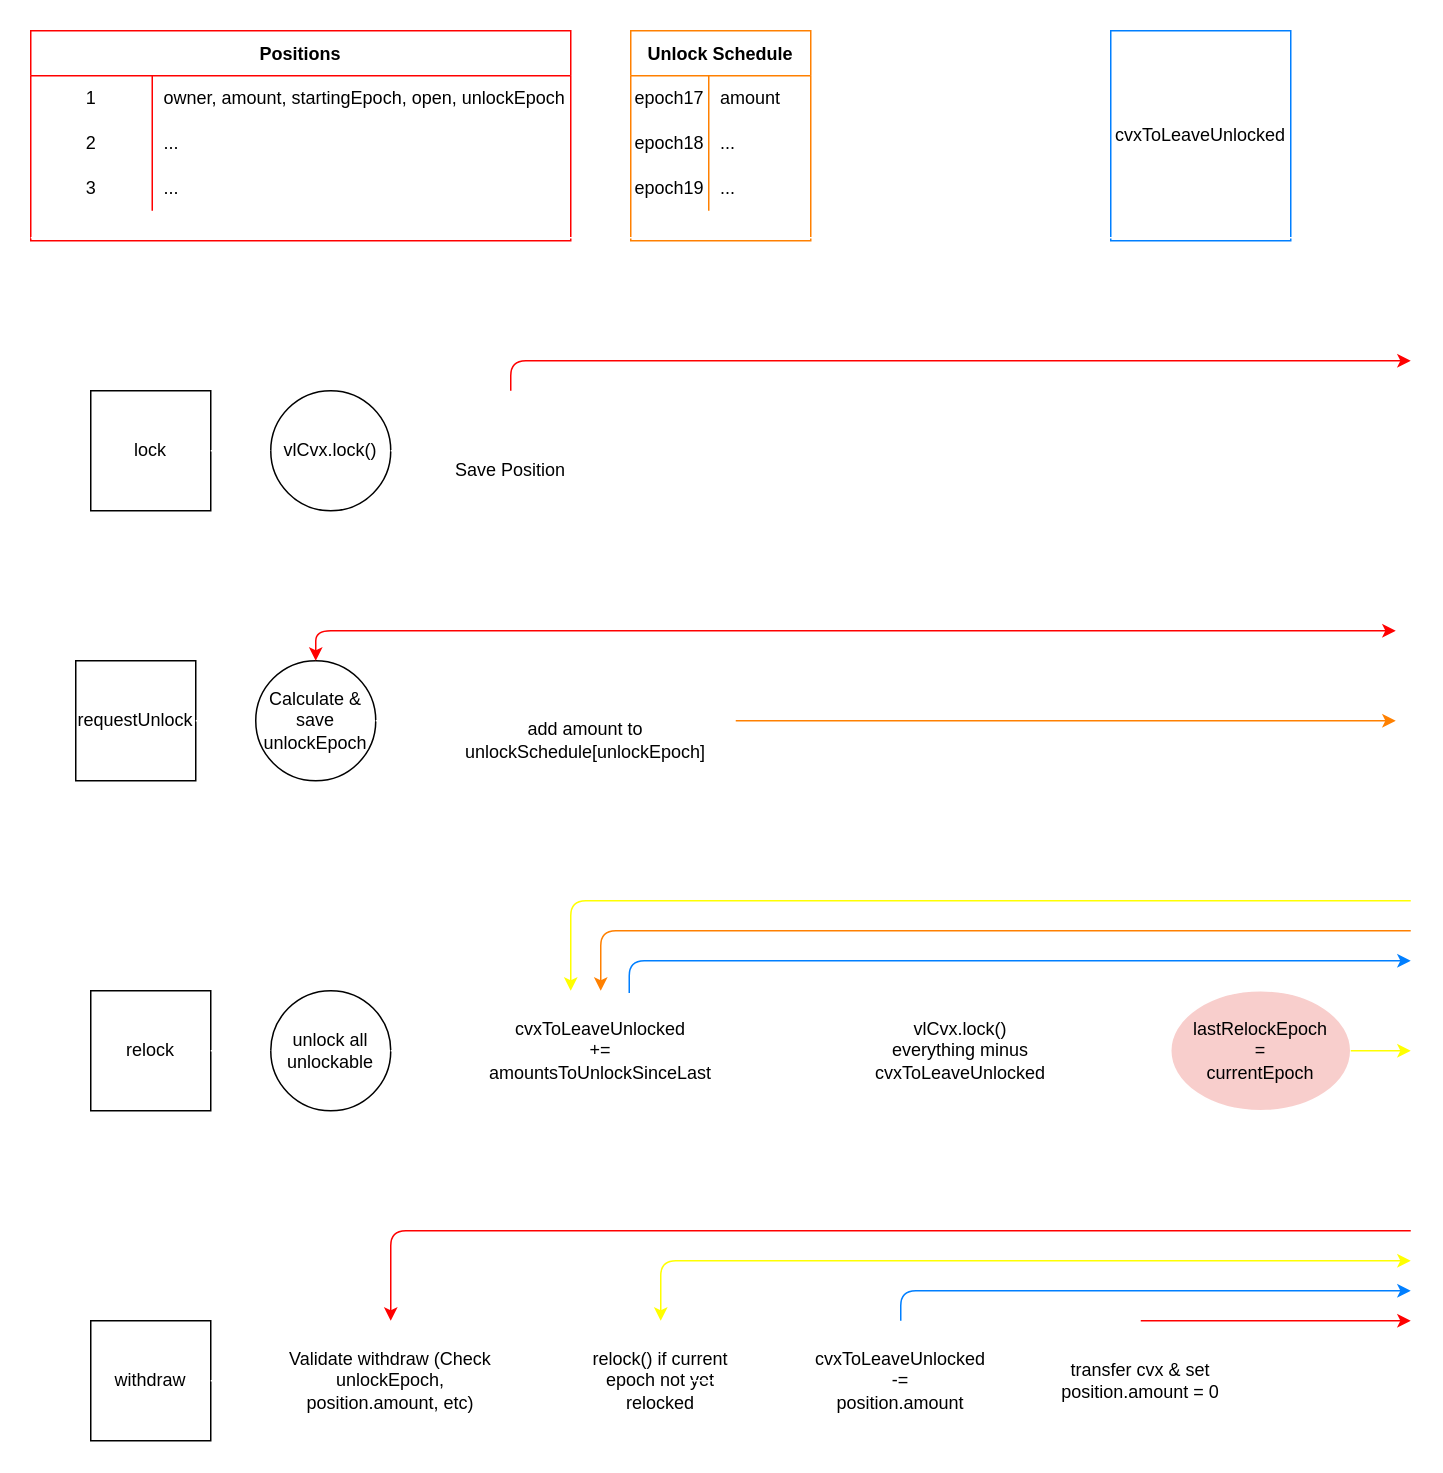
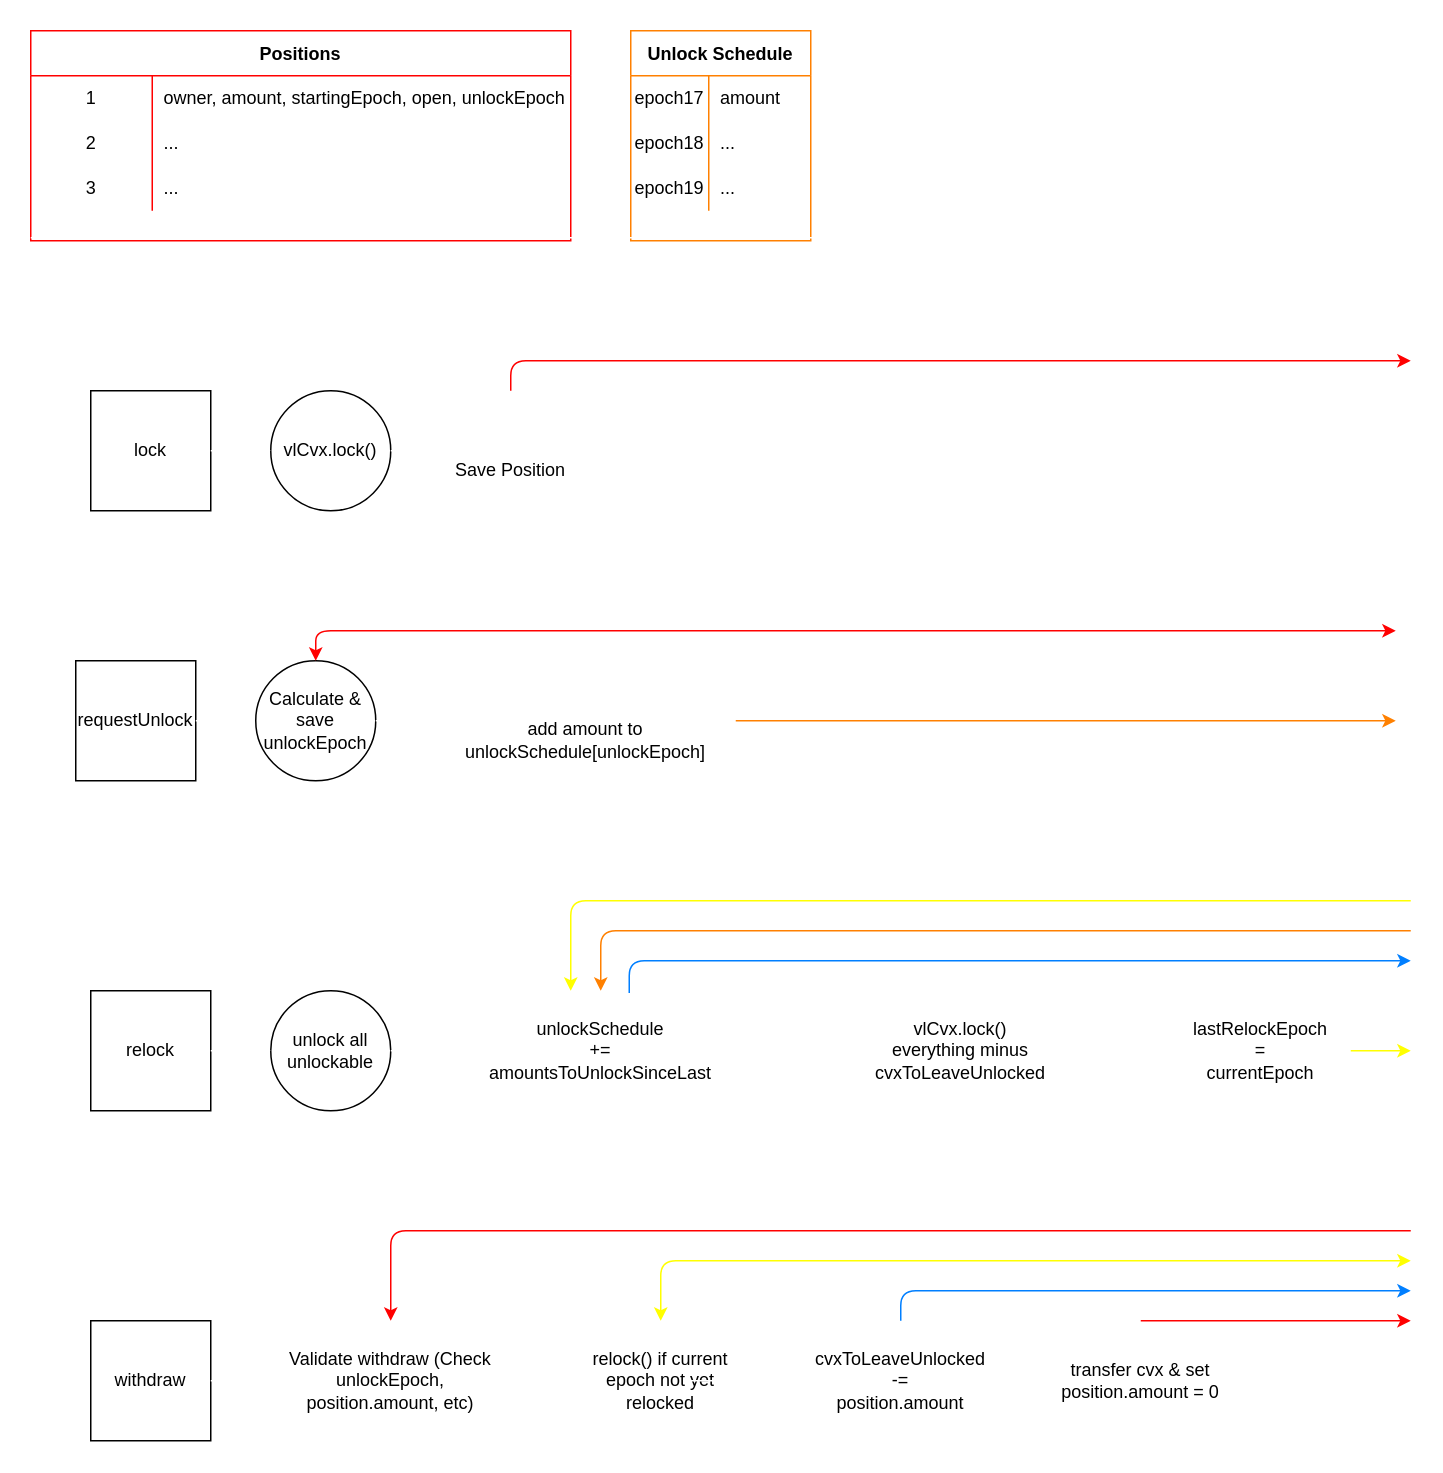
node "cvxToLeaveUnlocked": removed
node "cvxToLeaveUnlocked += amountsToUnlockSinceLast": label "cvxToLeaveUnlocked += amountsToUnlockSinceLast" -> "unlockSchedule += amountsToUnlockSinceLast"
node "lastRelockEpoch = currentEpoch": fillcolor #f8cecc -> #ffffff
